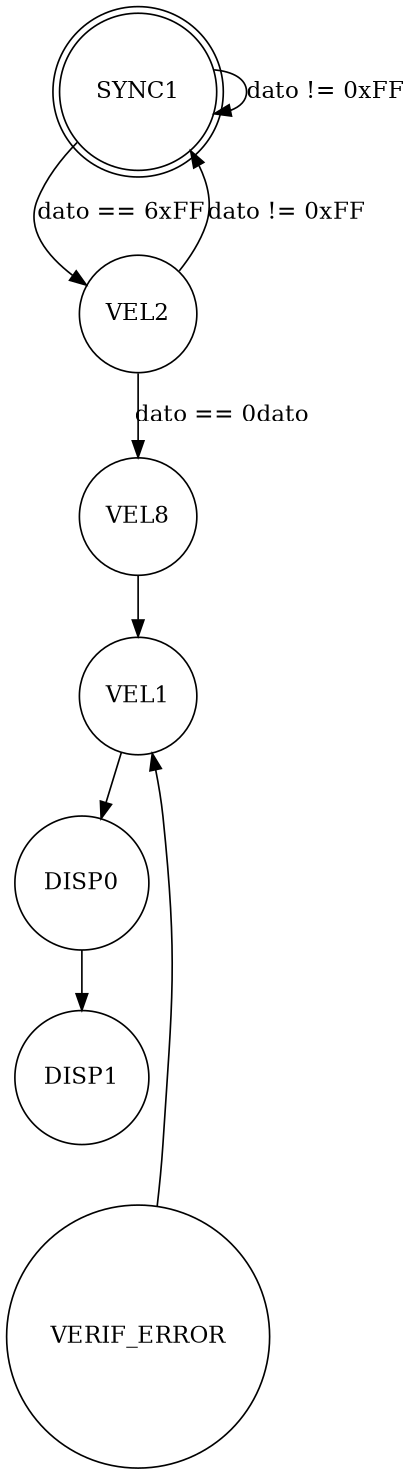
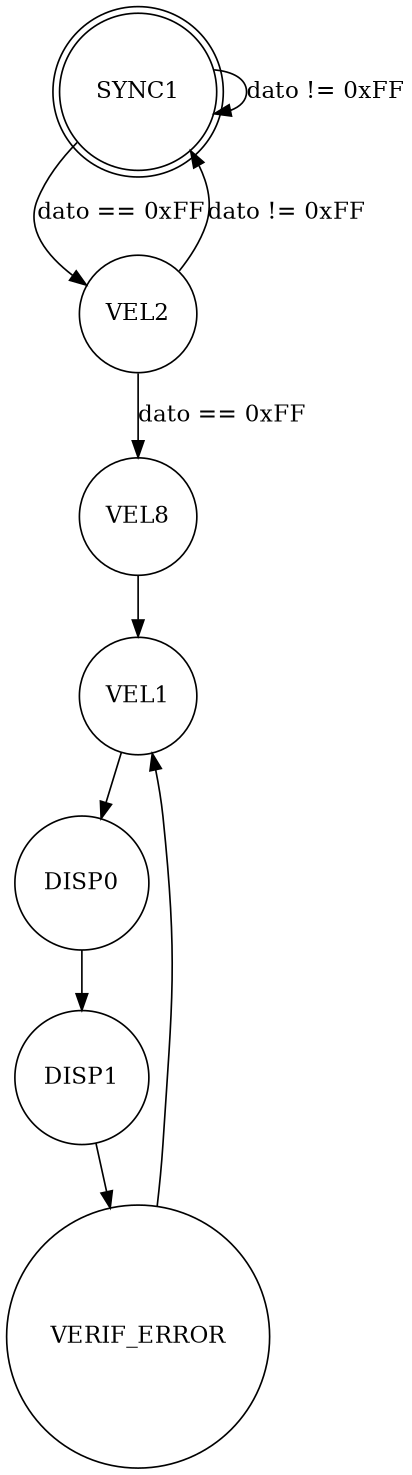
edge "SYNC1" -> "VEL2": label "dato == 6xFF" -> "dato == 0xFF"
edge "VEL2" -> "VEL8": label "dato == 0dato" -> "dato == 0xFF"
edge "DISP1" -> "VERIF_ERROR": added
